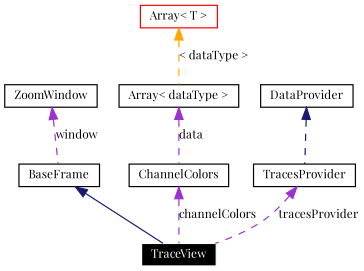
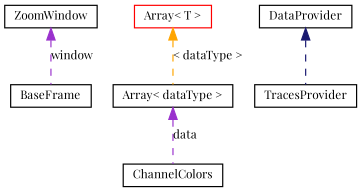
node "TraceView": removed
